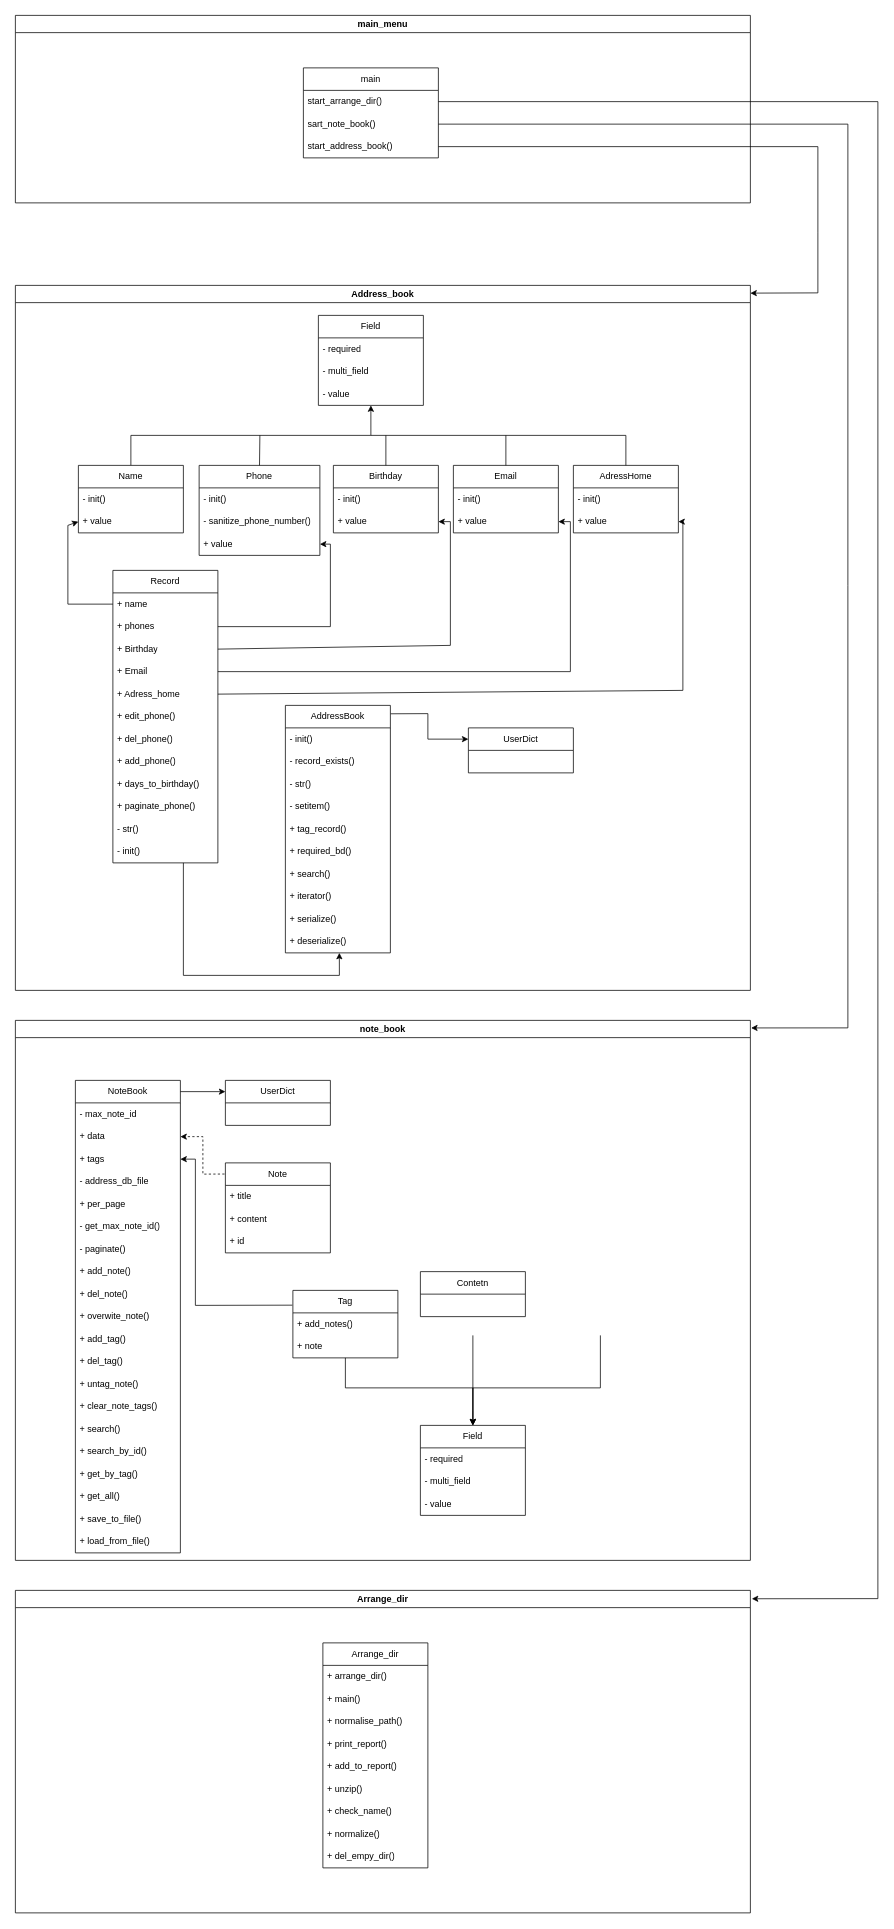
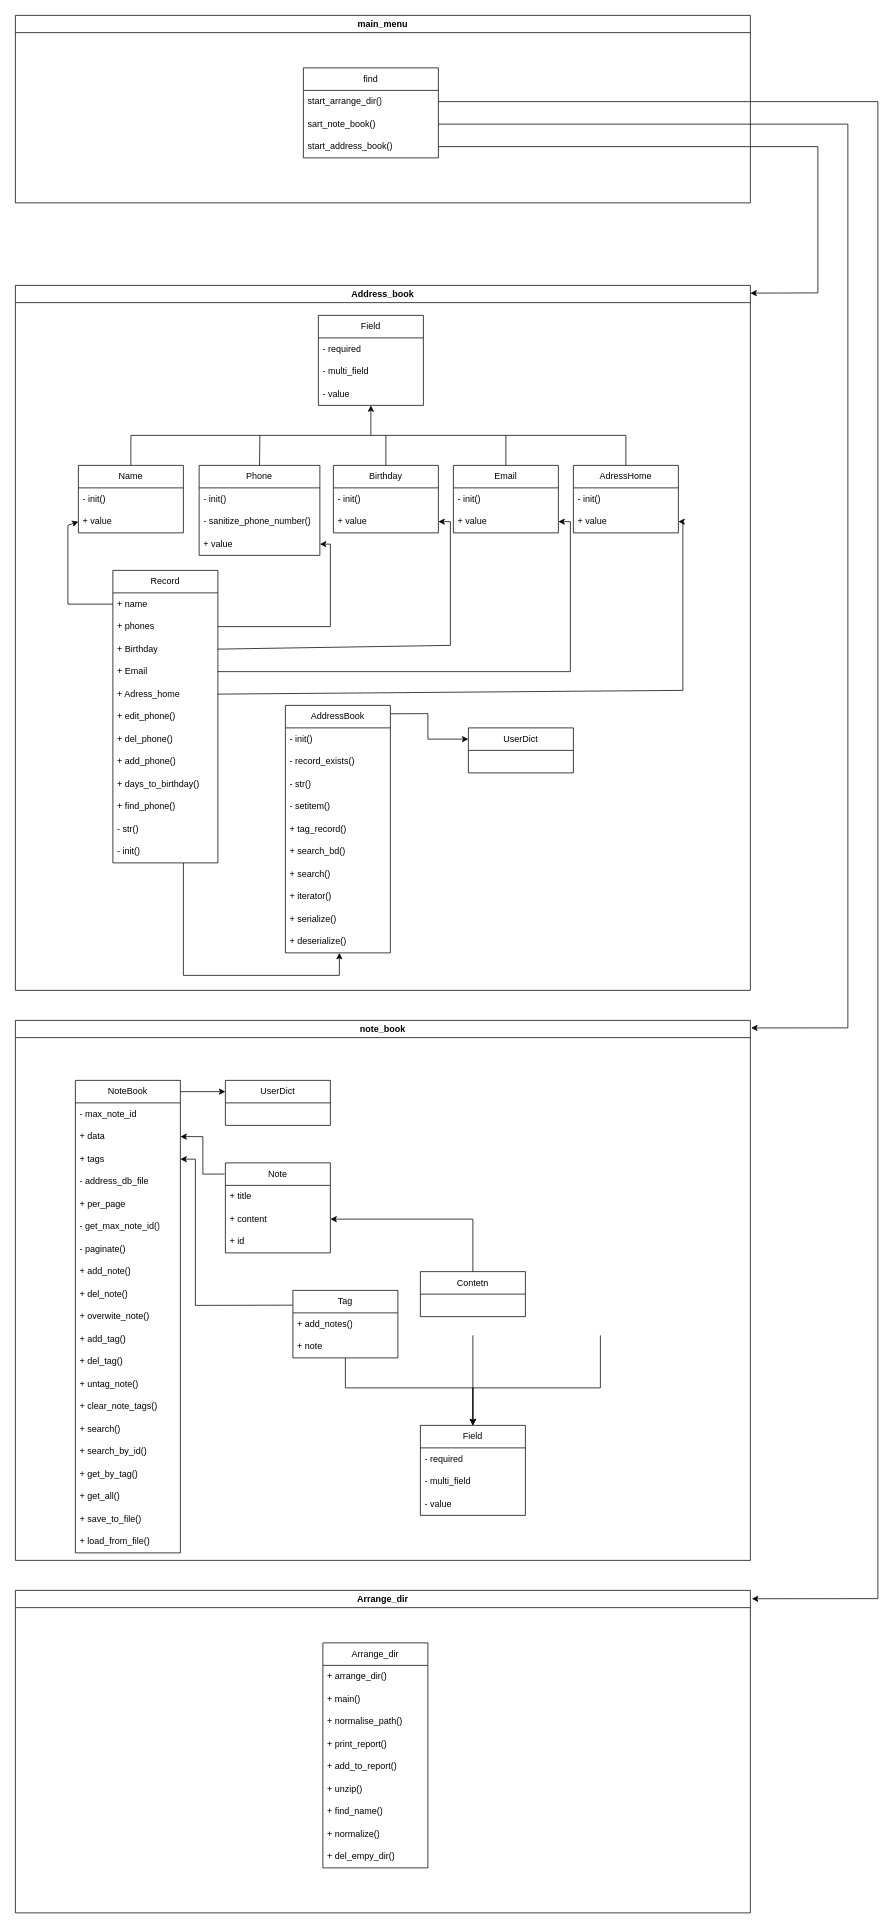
node "main": label "main" -> "find"
node "+ paginate_phone()": label "+ paginate_phone()" -> "+ find_phone()"
node "+ required_bd()": label "+ required_bd()" -> "+ search_bd()"
edge "Note" -> "+ data": style dashed -> solid
edge "Contetn" -> "+ content": added
node "+ check_name()": label "+ check_name()" -> "+ find_name()"
